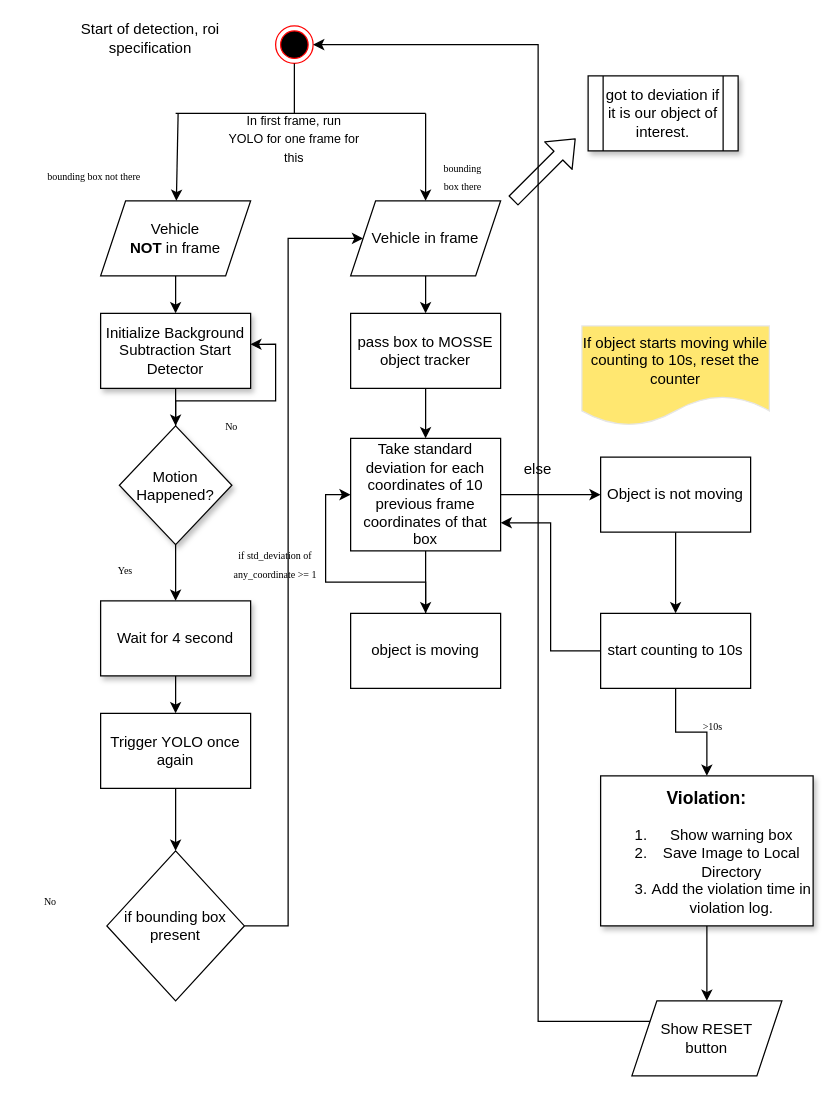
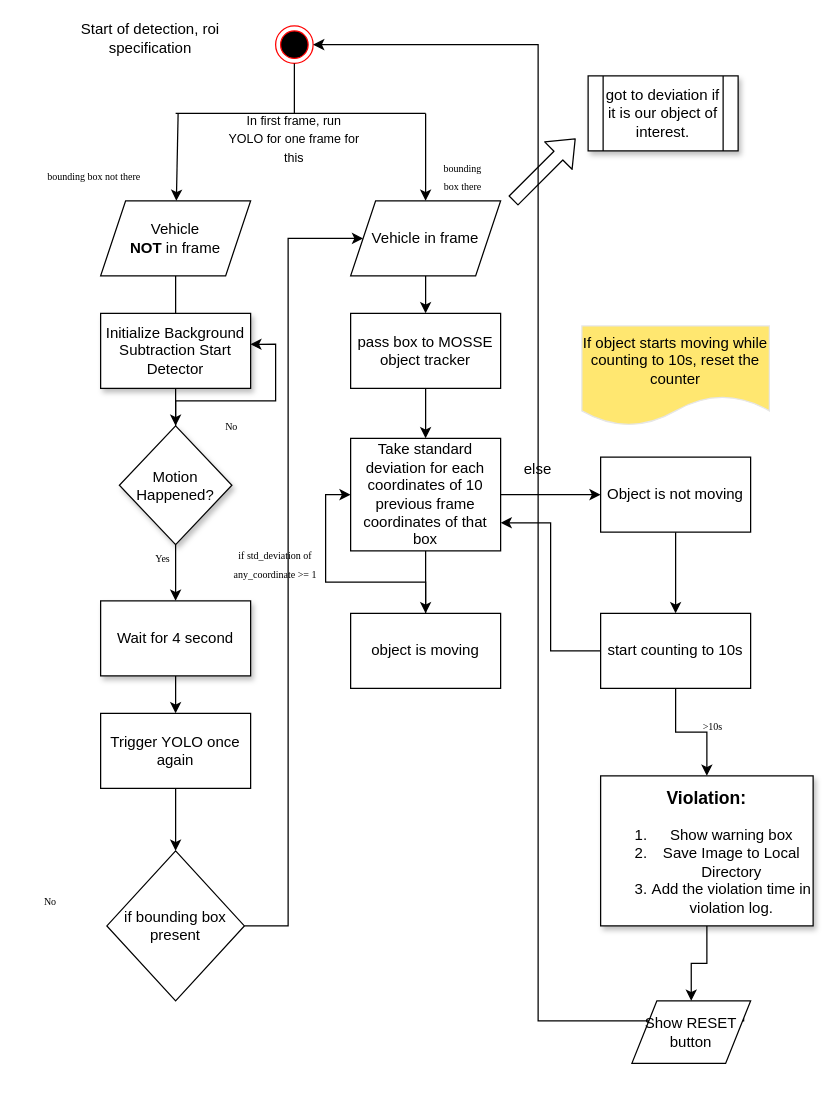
edge "Vehicle NOT in frame" -> "Initialize Background Subtraction Start Detector": arrowhead classic -> none
node "Yes": moved (126, 569) -> (163, 557)
node "Show RESET button": size 150x75 -> 119x63
